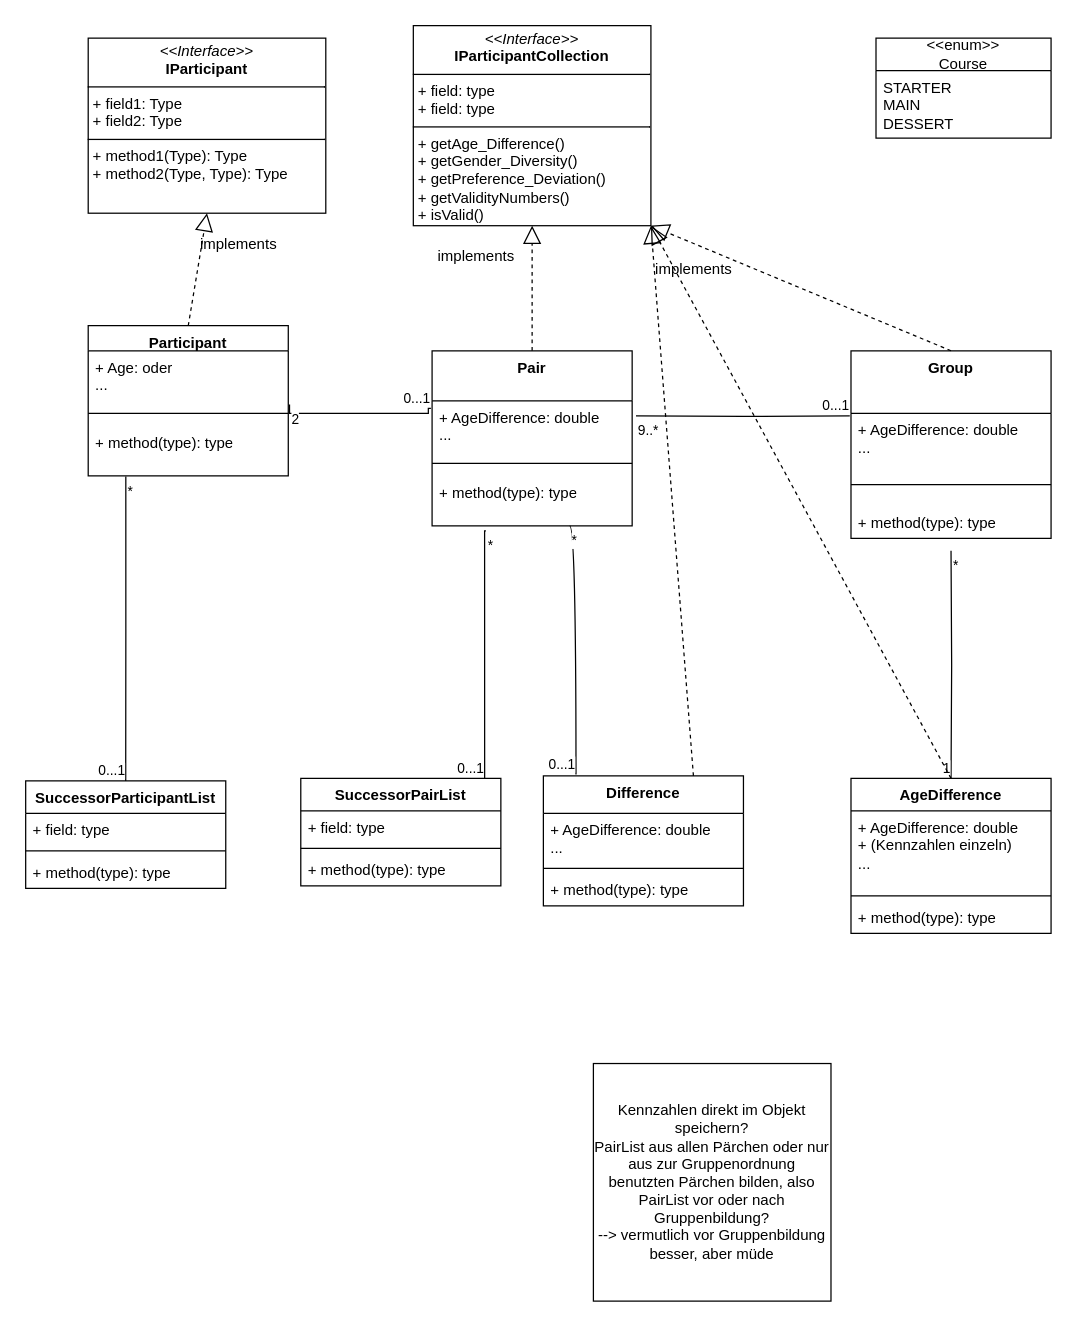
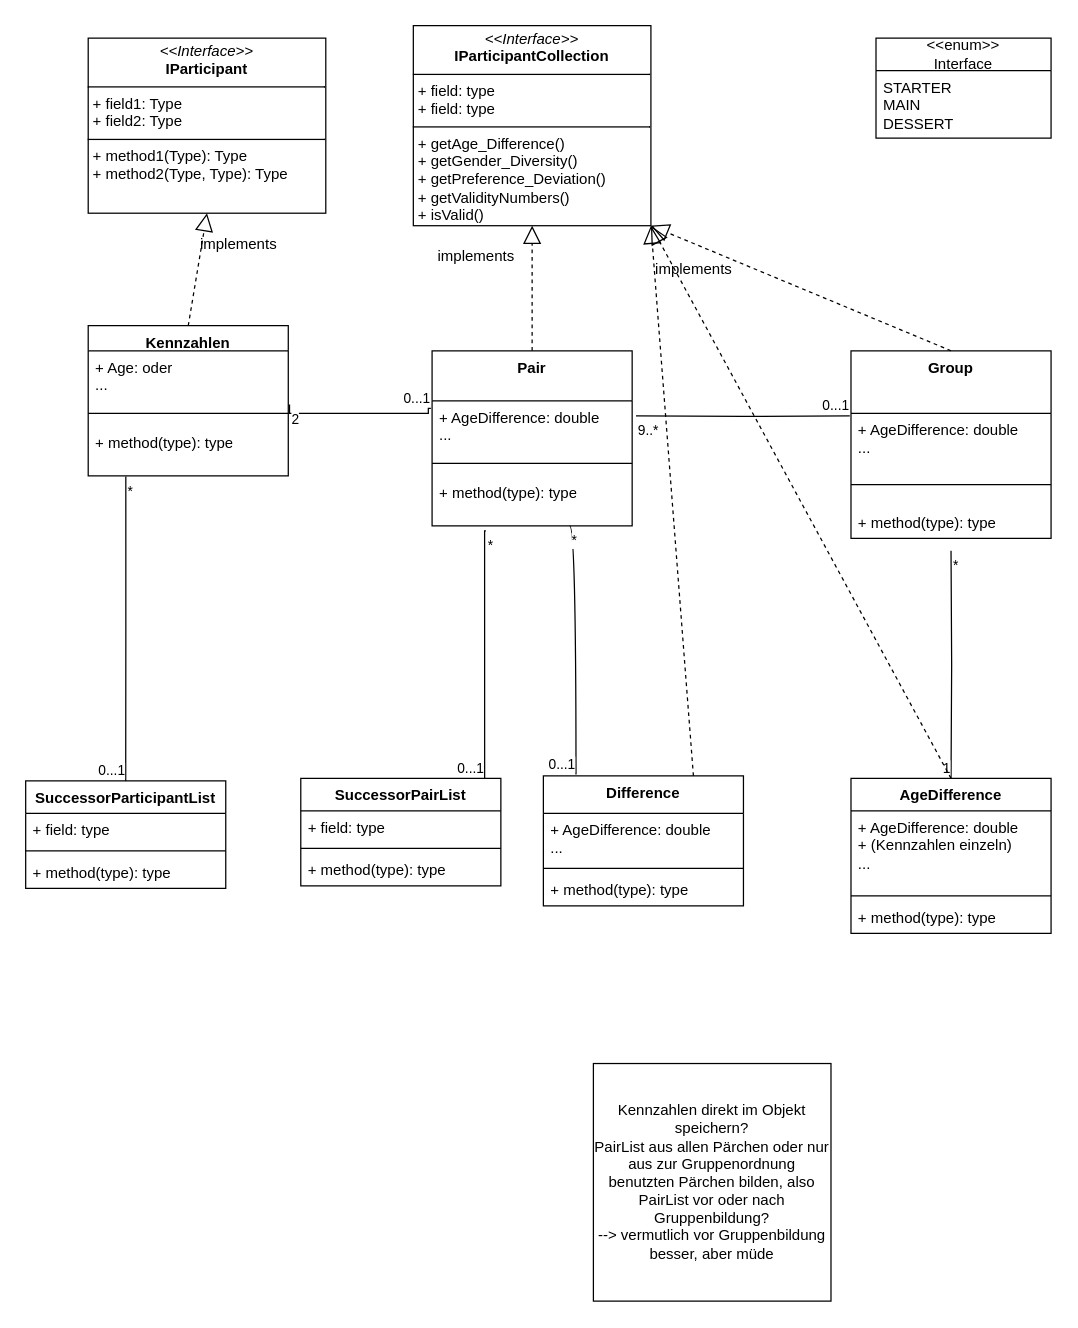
node "<<enum>> Course": label "<<enum>> Course" -> "<<enum>> Interface"
node "Participant": label "Participant" -> "Kennzahlen"
